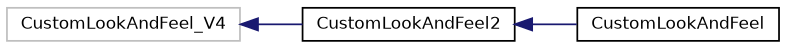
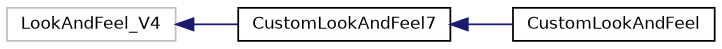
node "CustomLookAndFeel_V4": label "CustomLookAndFeel_V4" -> "LookAndFeel_V4"
node "CustomLookAndFeel2": label "CustomLookAndFeel2" -> "CustomLookAndFeel7"
